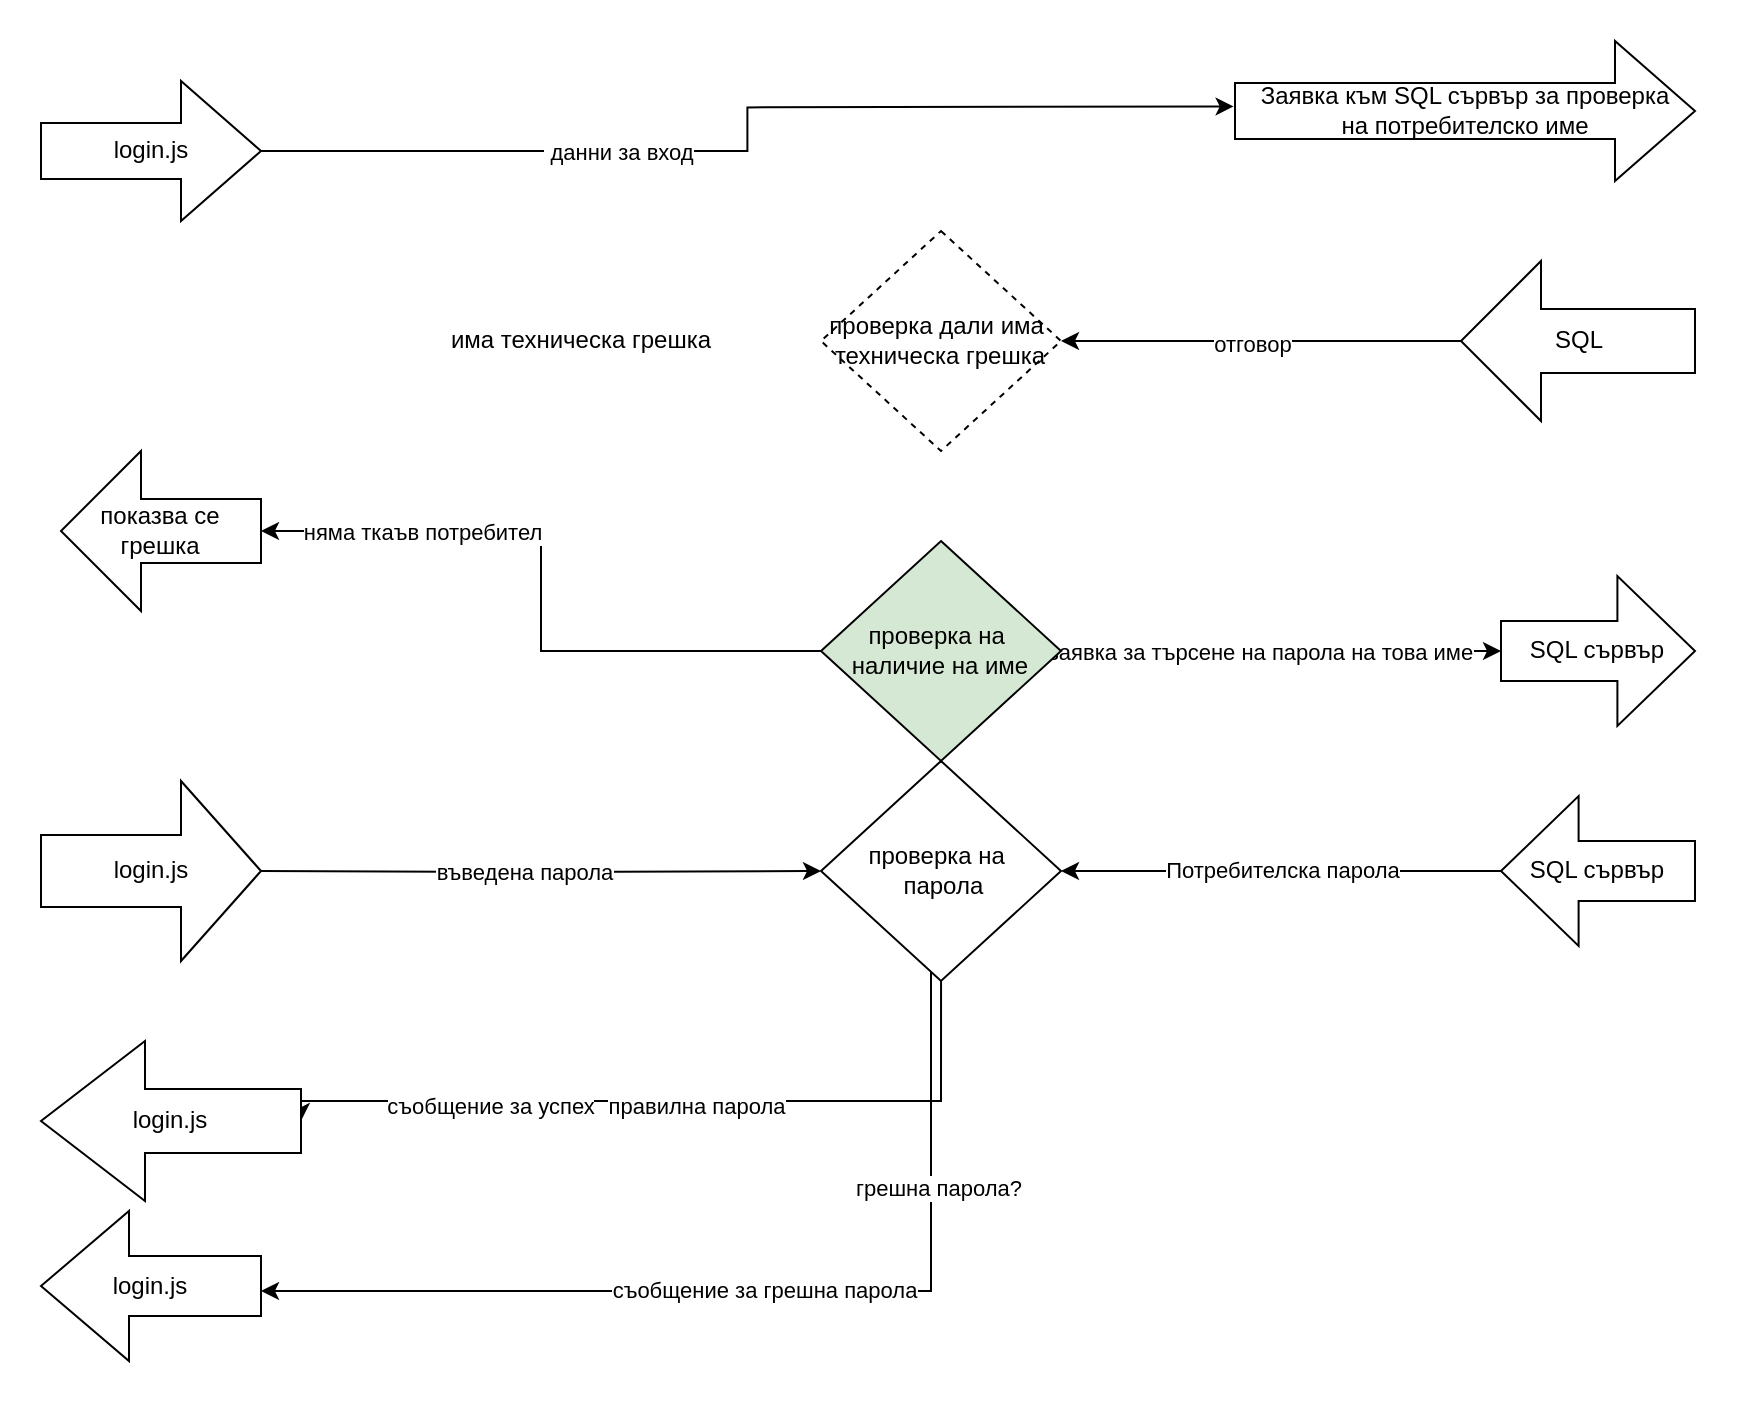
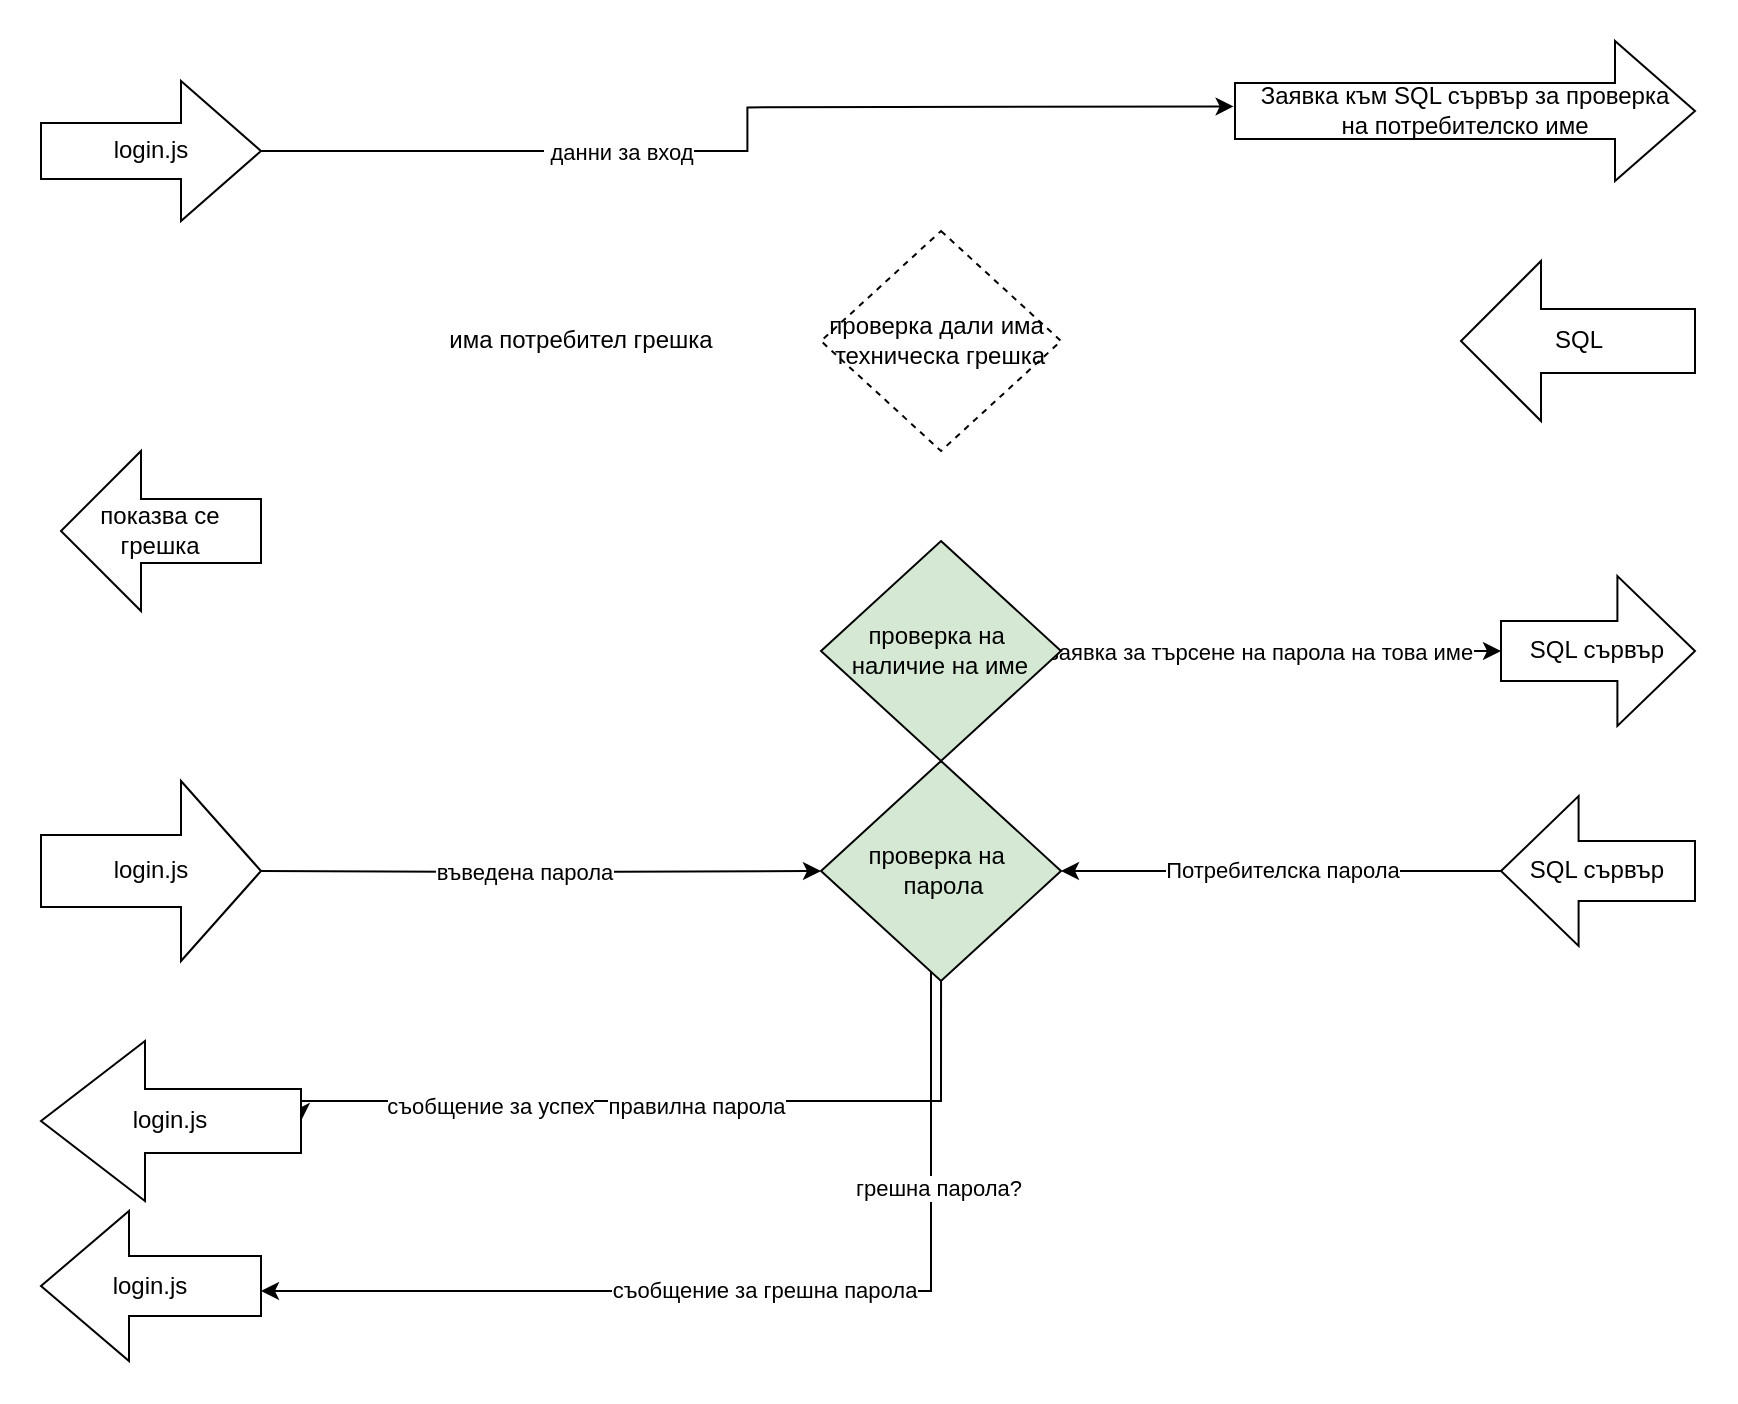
node "има техническа грешка": label "има техническа грешка" -> "има потребител грешка"
edge "SQL" -> "проверка дали има техническа грешка": removed, label "отговор"
edge "проверка на наличие на име" -> "показва се грешка": removed, label "няма ткаъв потребител"
node "проверка на парола": fillcolor #ffffff -> #d5e8d4
